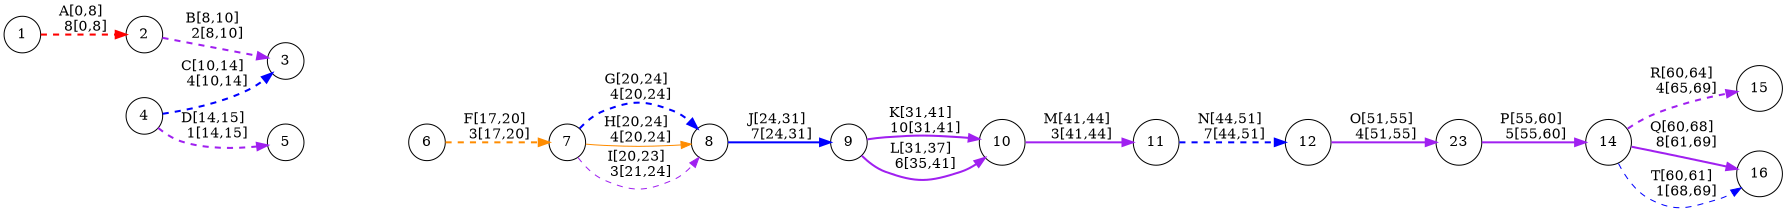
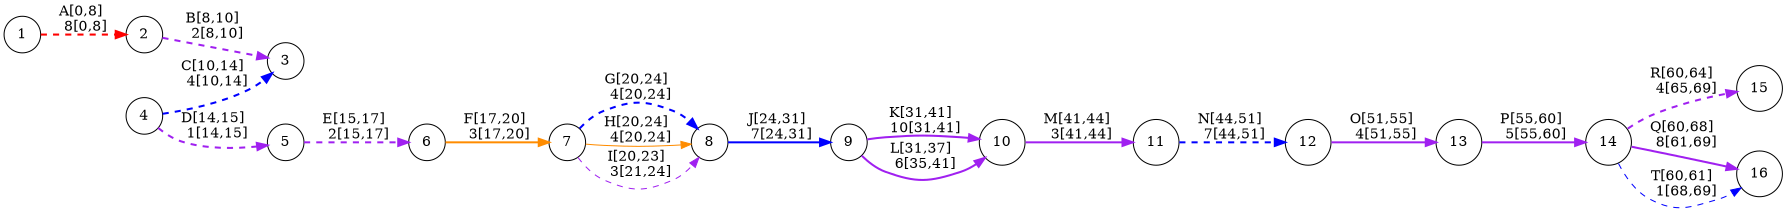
edge "5" -> "6": added, label "E[15,17] 2[15,17]"
edge "6" -> "7": style dashed -> solid
node "23": label "23" -> "13"
